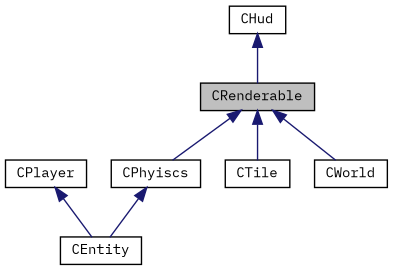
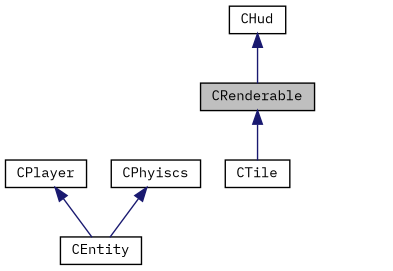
edge "CPhyiscs" -> "CRenderable": removed
node "CWorld": removed
